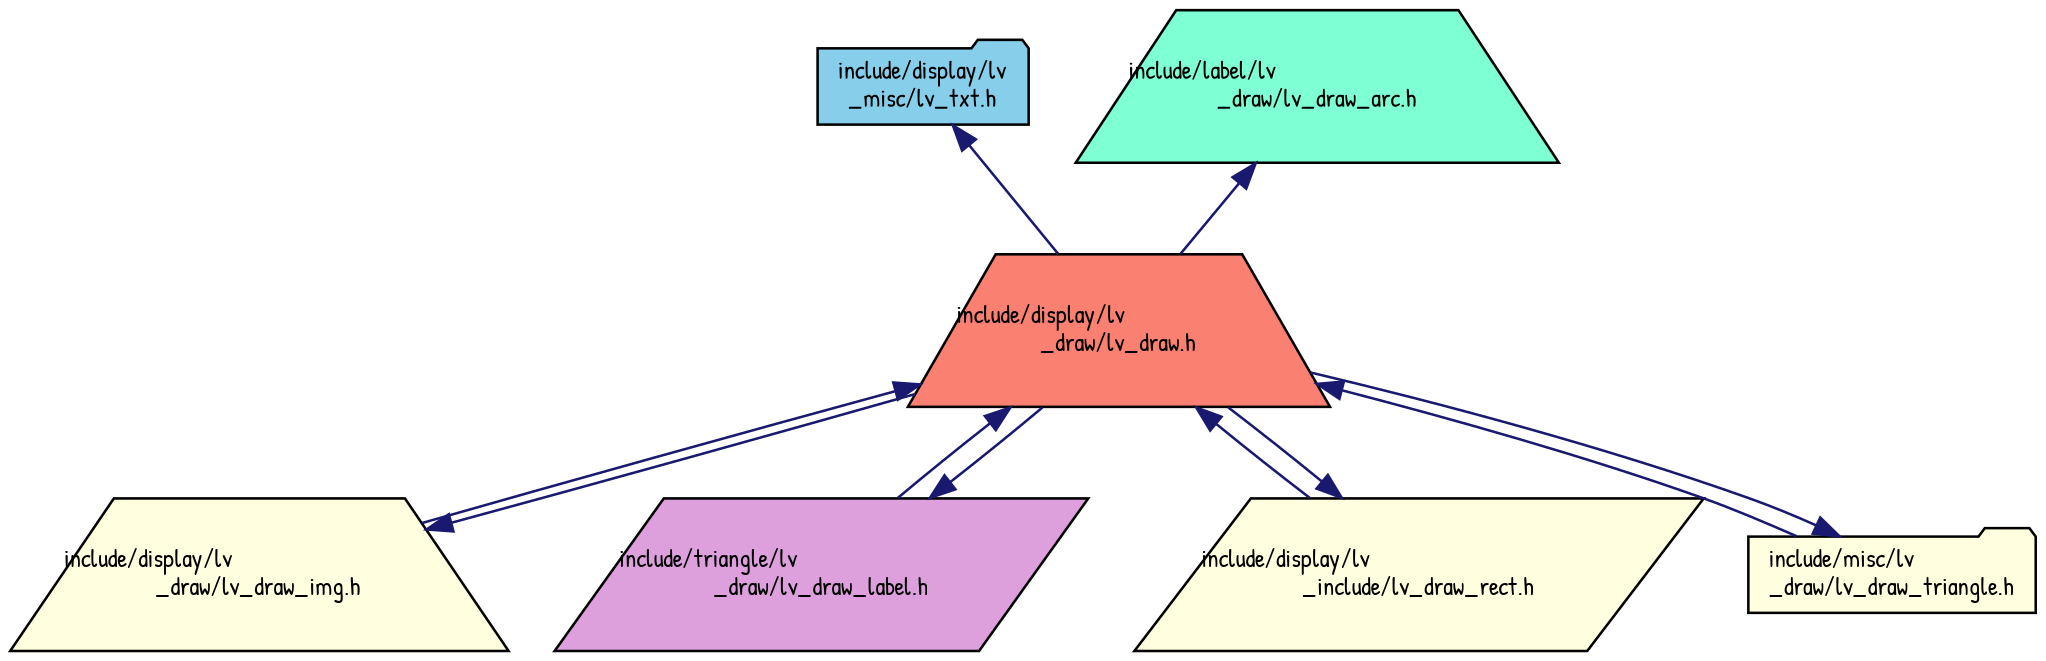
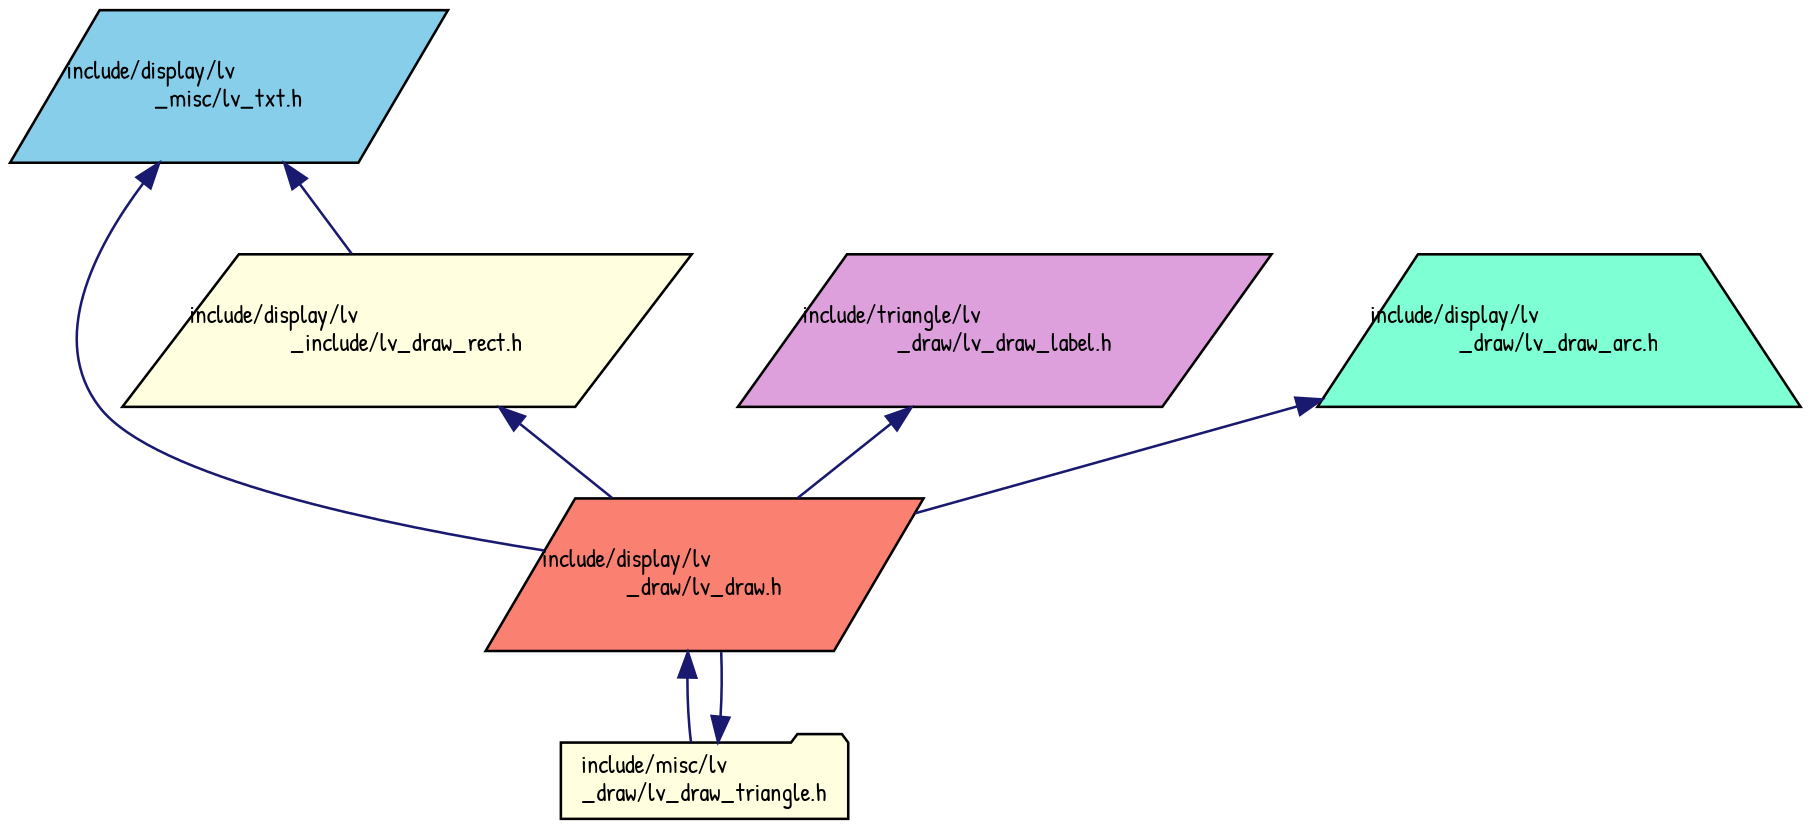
node "include/display/lv _misc/lv_txt.h": shape folder -> parallelogram
node "include/label/lv _draw/lv_draw_arc.h": label "include/label/lv _draw/lv_draw_arc.h" -> "include/display/lv _draw/lv_draw_arc.h"
node "include/display/lv _draw/lv_draw.h": shape trapezium -> parallelogram
edge "include/triangle/lv _draw/lv_draw_label.h" -> "include/display/lv _draw/lv_draw.h": removed
edge "include/display/lv _include/lv_draw_rect.h" -> "include/display/lv _draw/lv_draw.h": now "include/display/lv _include/lv_draw_rect.h" -> "include/display/lv _misc/lv_txt.h"
node "include/display/lv _draw/lv_draw_img.h": removed
